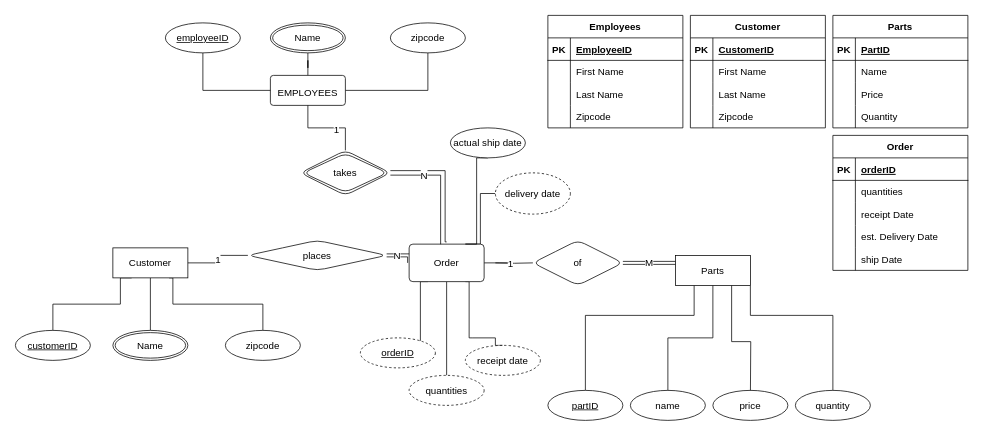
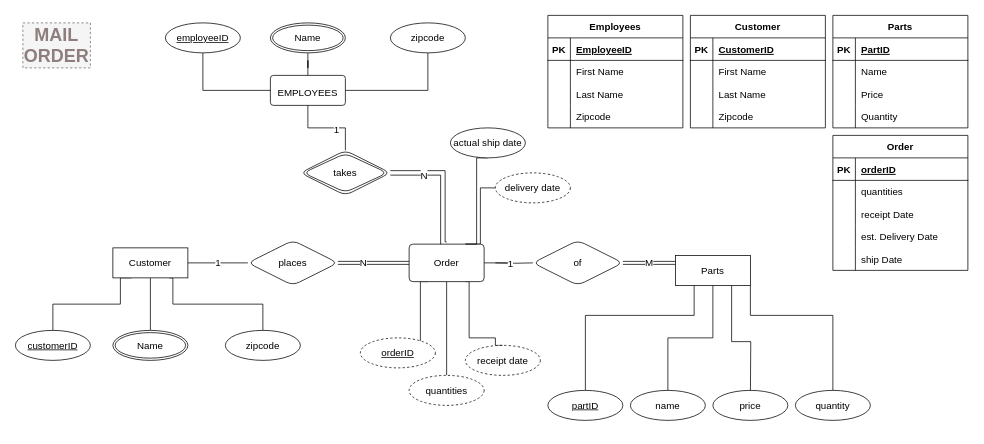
node "MAIL ORDER": added
node "delivery date": size 75x41 -> 75x30
node "places": size 139x30 -> 90x45
